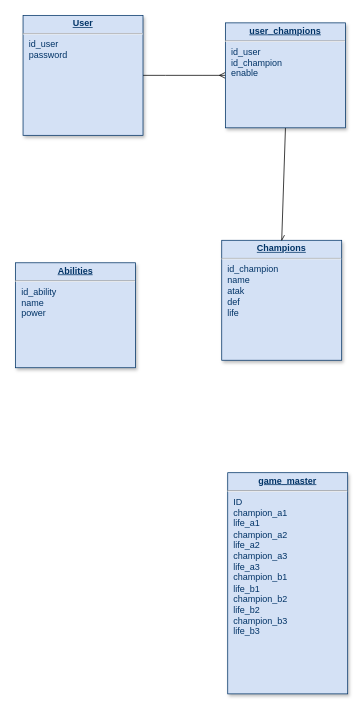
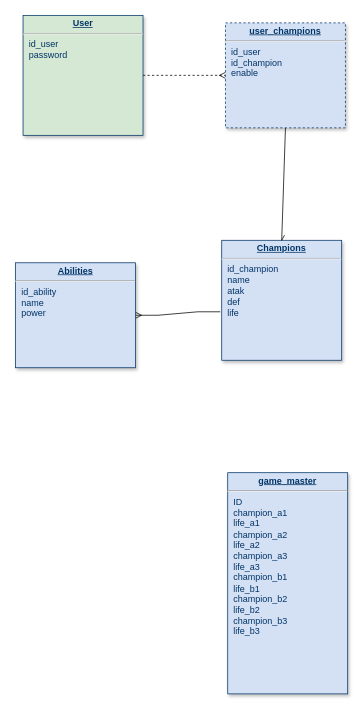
node "User id_user password": fillcolor #d4e1f5 -> #d5e8d4
edge "User id_user password" -> "user_champions id_user id_champion enable": style solid -> dashed
node "user_champions id_user id_champion enable": style solid -> dashed
edge "Champions id_champion name atak def life" -> "Abilities id_ability name power": added
